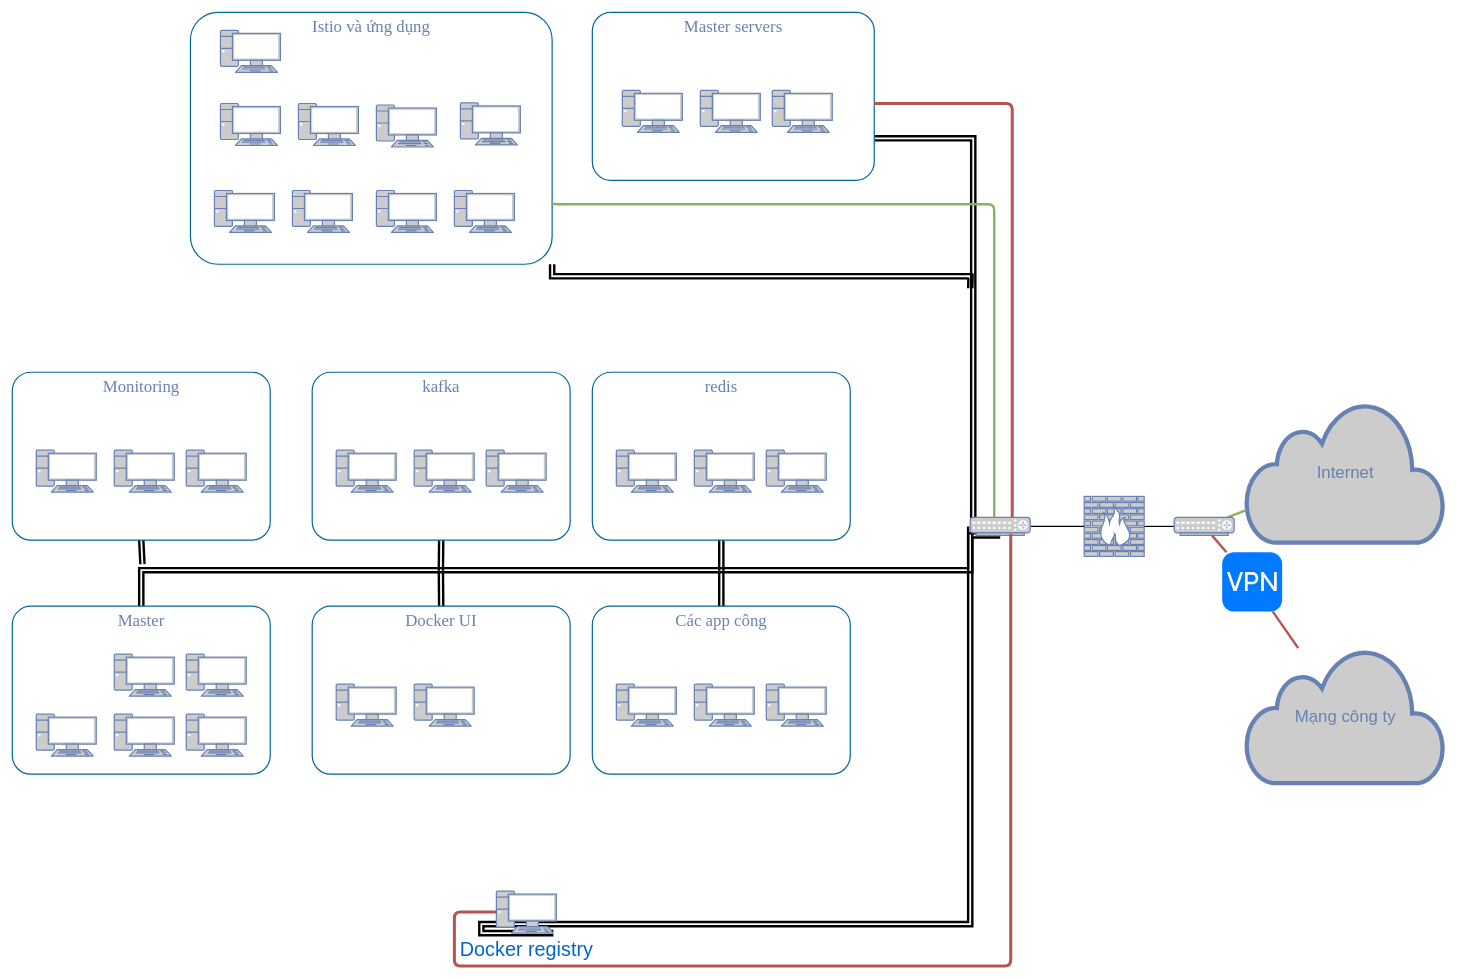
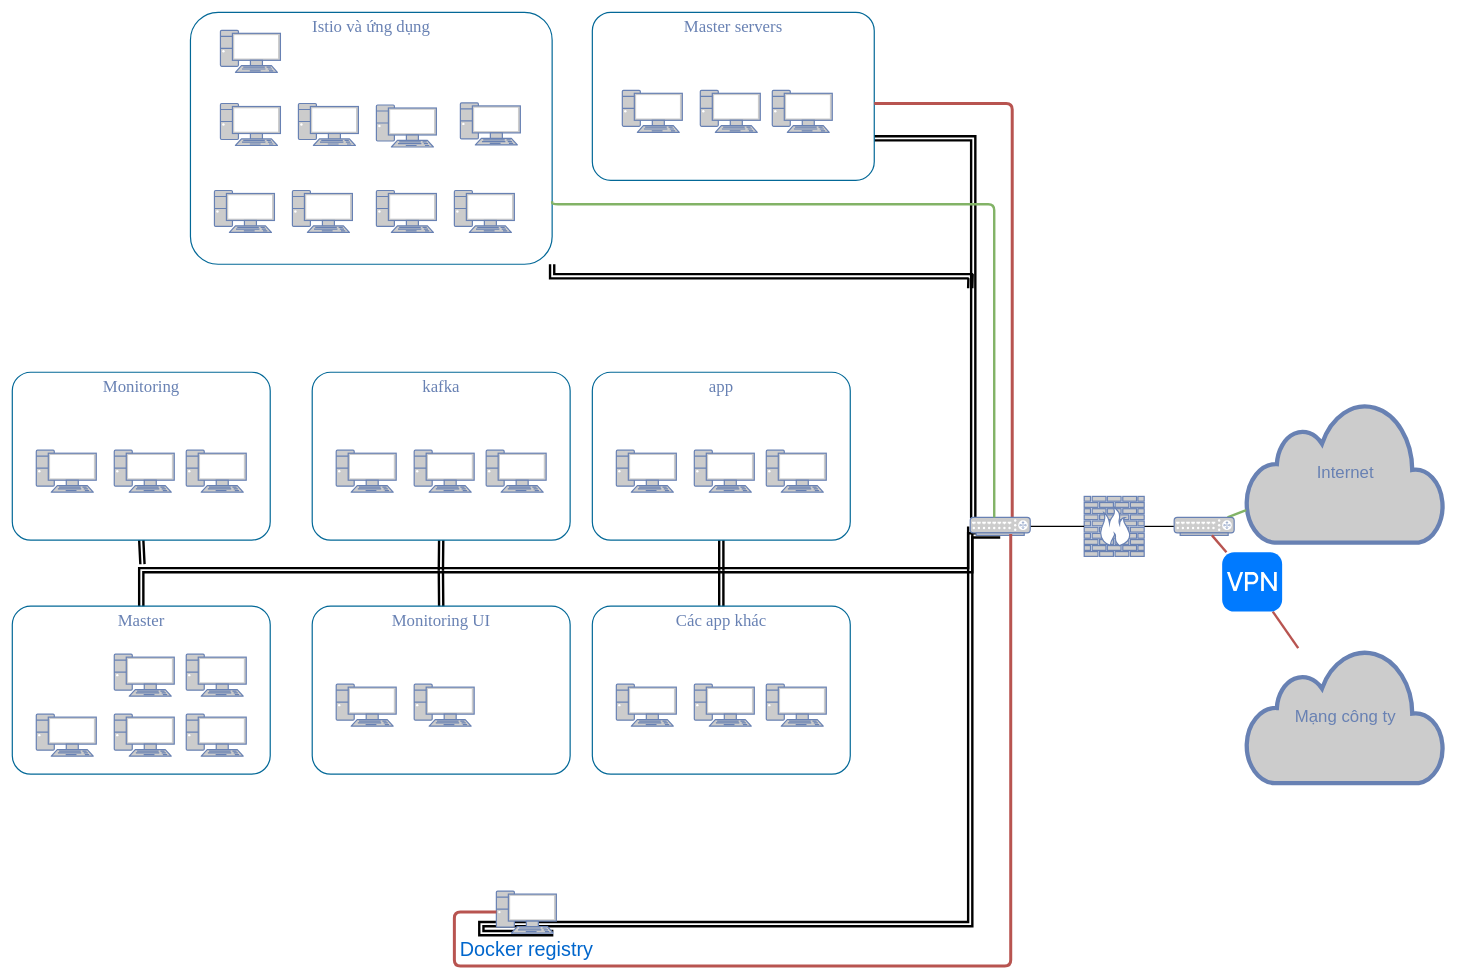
node "redis": label "redis" -> "app"
node "Docker UI": label "Docker UI" -> "Monitoring UI"
node "Các app công": label "Các app công" -> "Các app khác"
